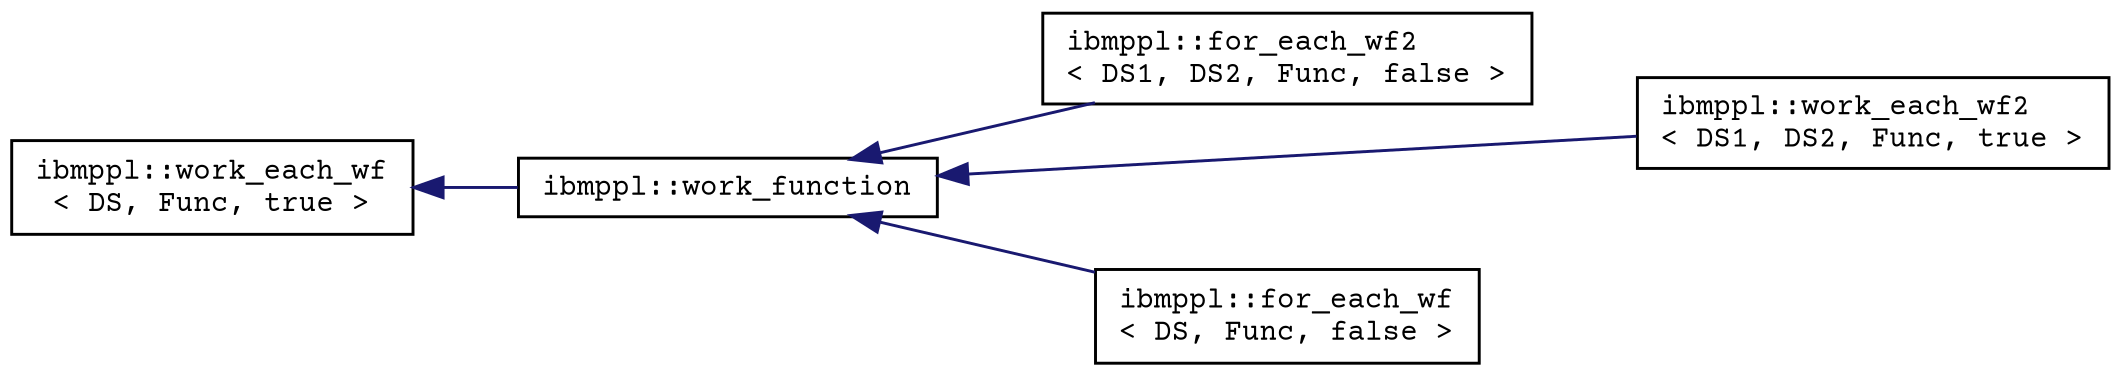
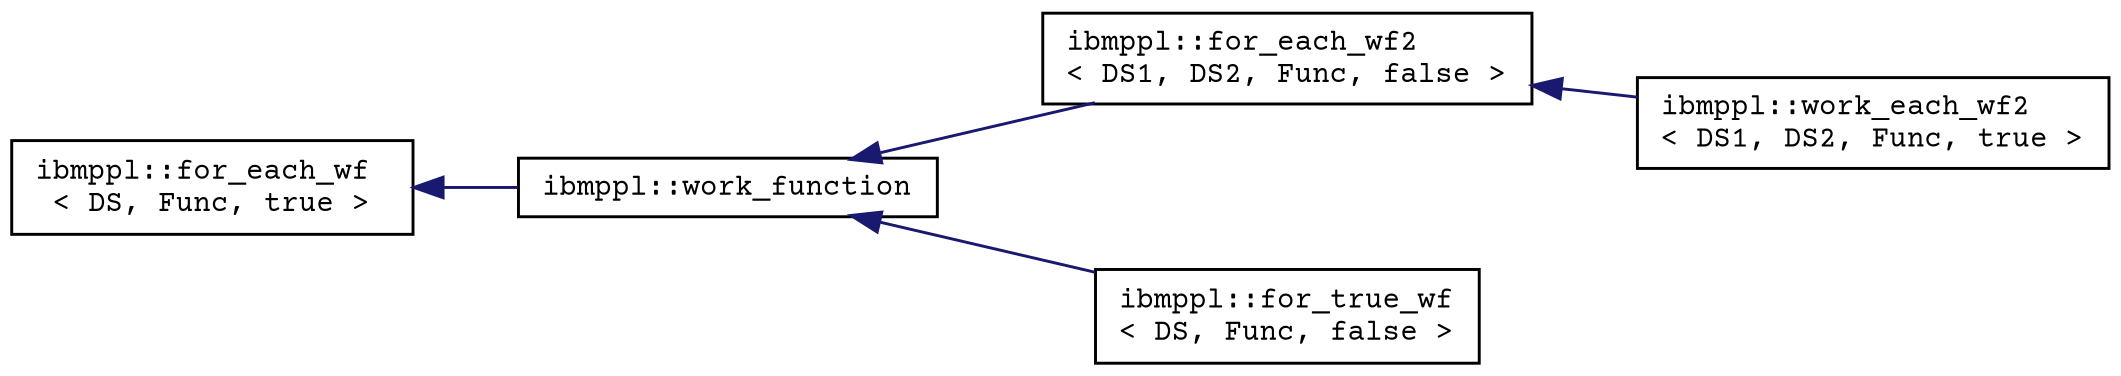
edge "ibmppl::work_each_wf2 < DS1, DS2, Func, true >" -> "ibmppl::work_function": now "ibmppl::work_each_wf2 < DS1, DS2, Func, true >" -> "ibmppl::for_each_wf2 < DS1, DS2, Func, false >"
node "ibmppl::work_each_wf < DS, Func, true >": label "ibmppl::work_each_wf < DS, Func, true >" -> "ibmppl::for_each_wf < DS, Func, true >"
node "ibmppl::for_each_wf < DS, Func, false >": label "ibmppl::for_each_wf < DS, Func, false >" -> "ibmppl::for_true_wf < DS, Func, false >"
